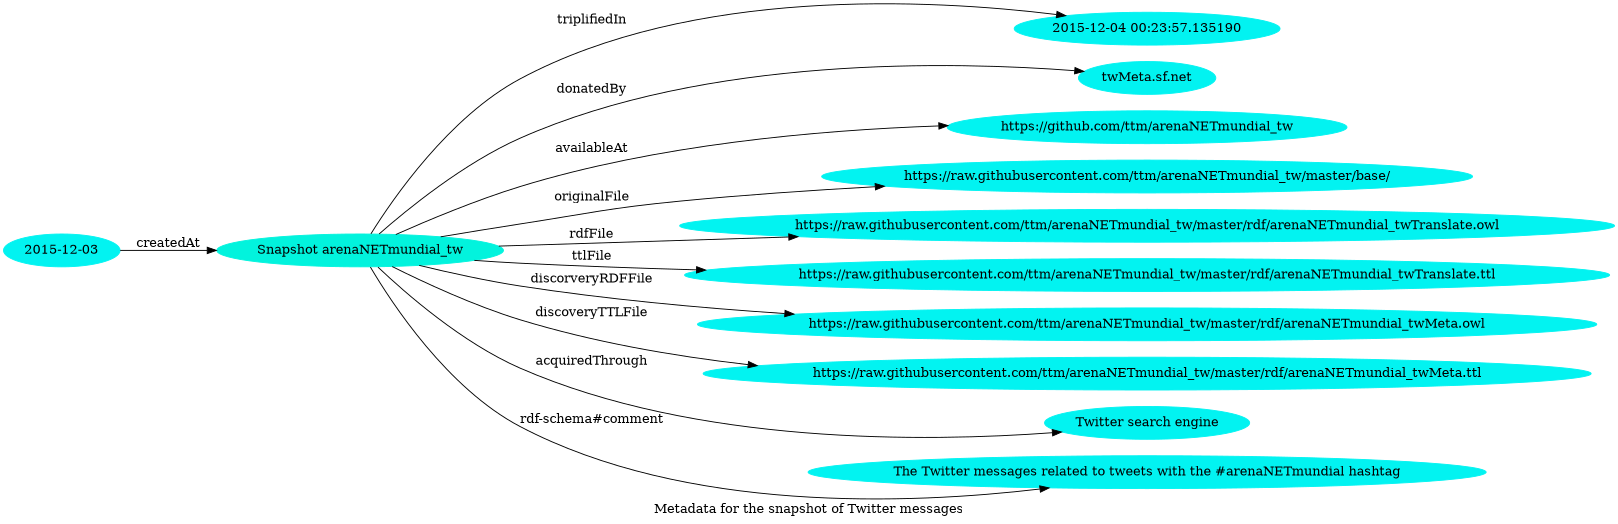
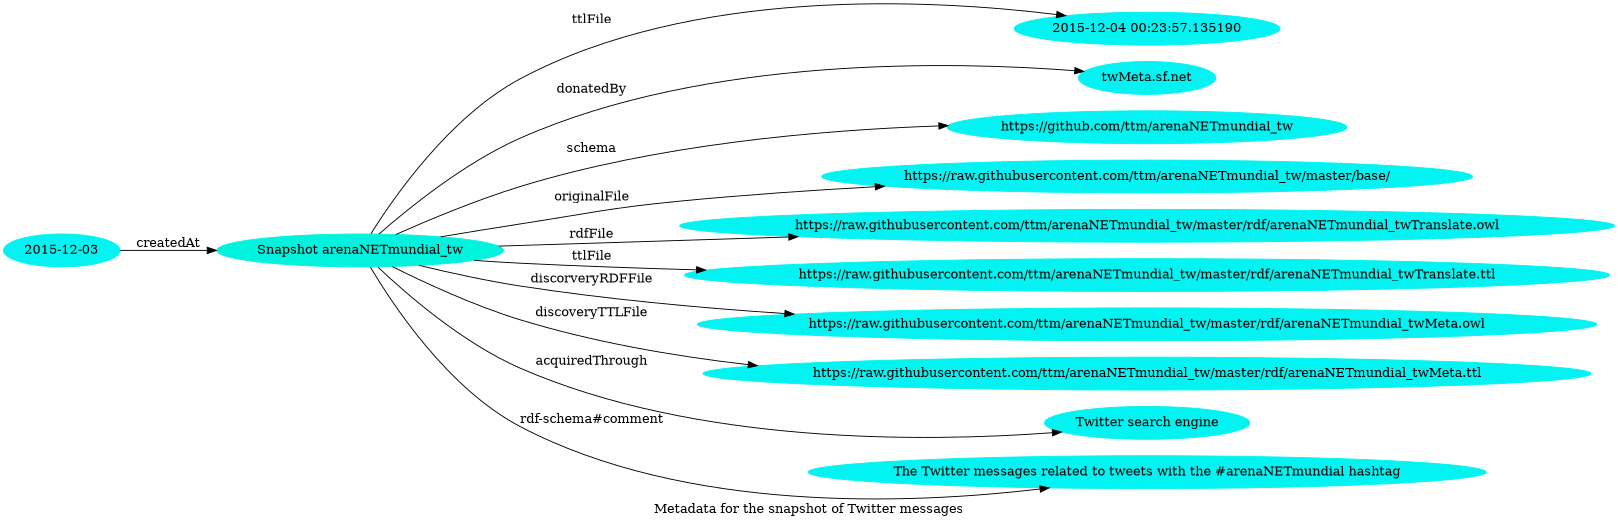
edge "Snapshot arenaNETmundial_tw" -> "2015-12-04 00:23:57.135190": label "triplifiedIn" -> "ttlFile"
edge "Snapshot arenaNETmundial_tw" -> "https://github.com/ttm/arenaNETmundial_tw": label "availableAt" -> "schema"
